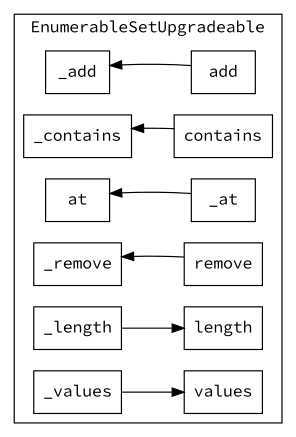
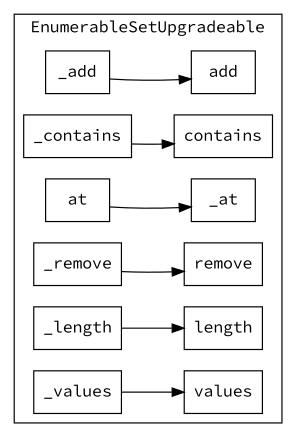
edge "add" -> "_add": reversed
edge "contains" -> "_contains": reversed
edge "_at" -> "at": reversed
edge "remove" -> "_remove": reversed
